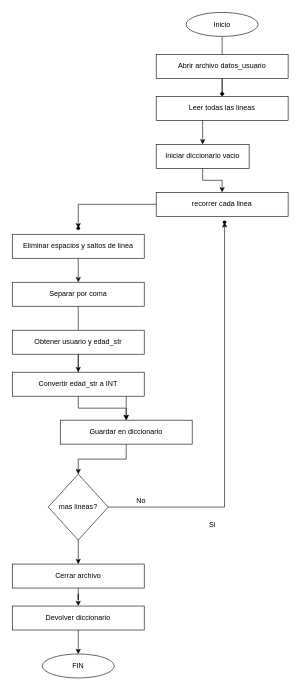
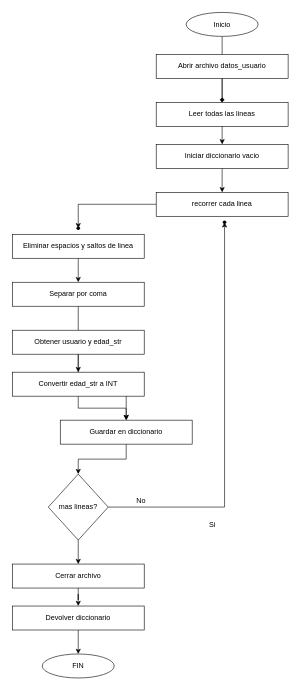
node "Leer todas las lineas": moved (222, 108) -> (222, 114)
node "Iniciar diccionario vacio": size 93x24 -> 132x24
